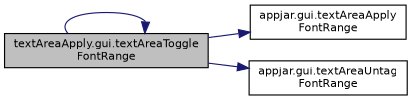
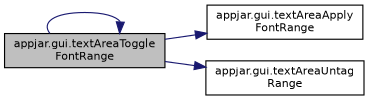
node "textAreaApply.gui.textAreaToggle FontRange": label "textAreaApply.gui.textAreaToggle FontRange" -> "appjar.gui.textAreaToggle FontRange"
node "appjar.gui.textAreaUntag FontRange": label "appjar.gui.textAreaUntag FontRange" -> "appjar.gui.textAreaUntag Range"
